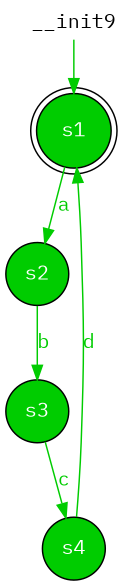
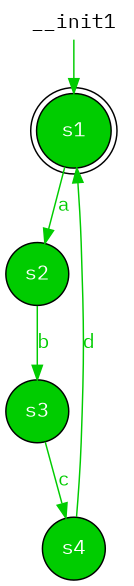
node "__init9": label "__init9" -> "__init1"
